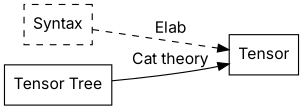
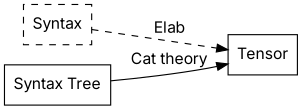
node "Tensor Tree": label "Tensor Tree" -> "Syntax Tree"
